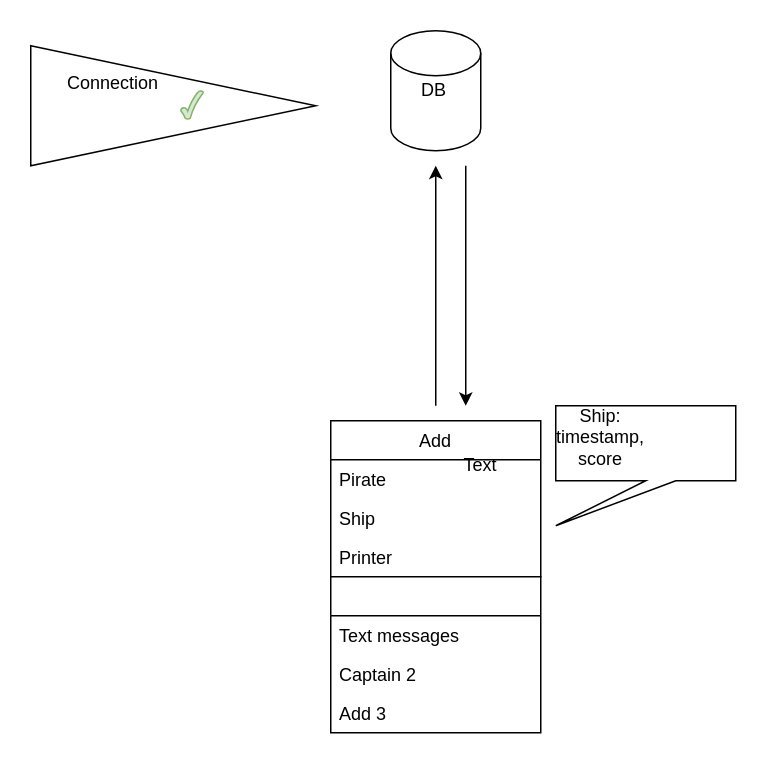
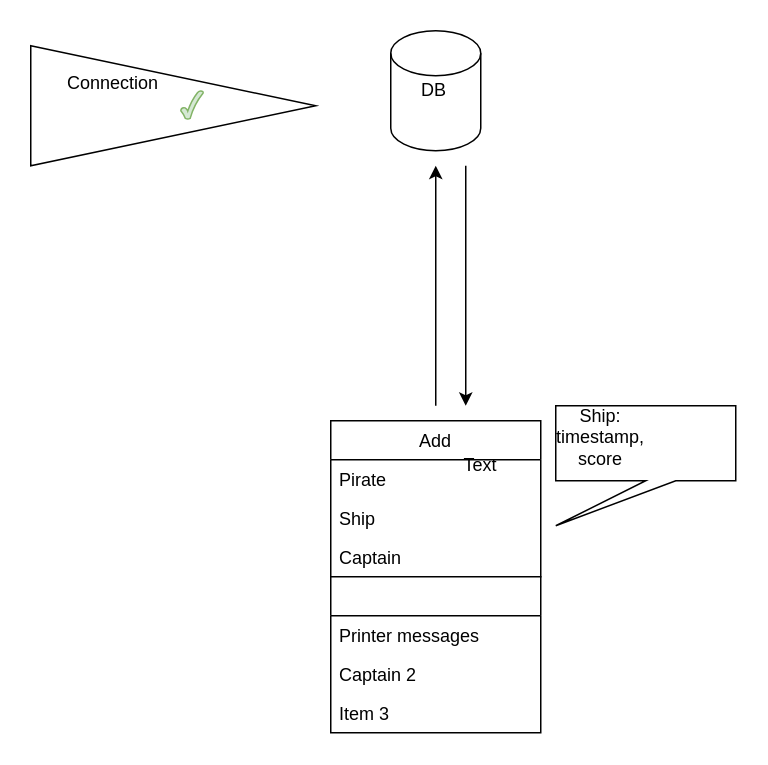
node "Printer": label "Printer" -> "Captain"
node "Text messages": label "Text messages" -> "Printer messages"
node "Add 3": label "Add 3" -> "Item 3"
